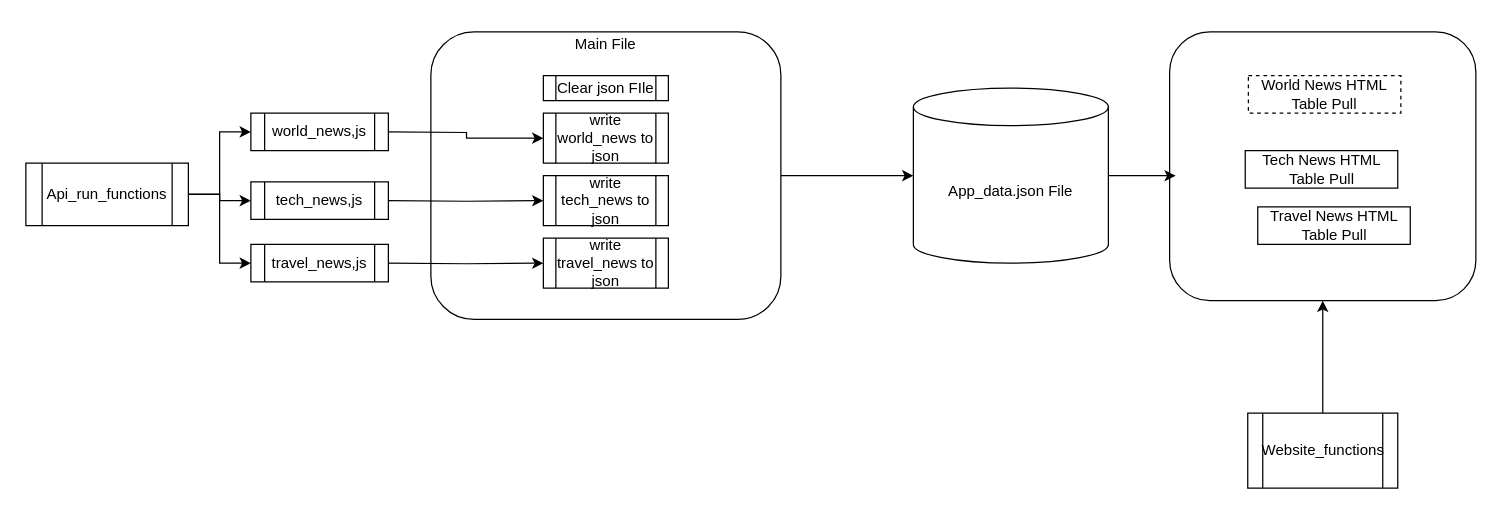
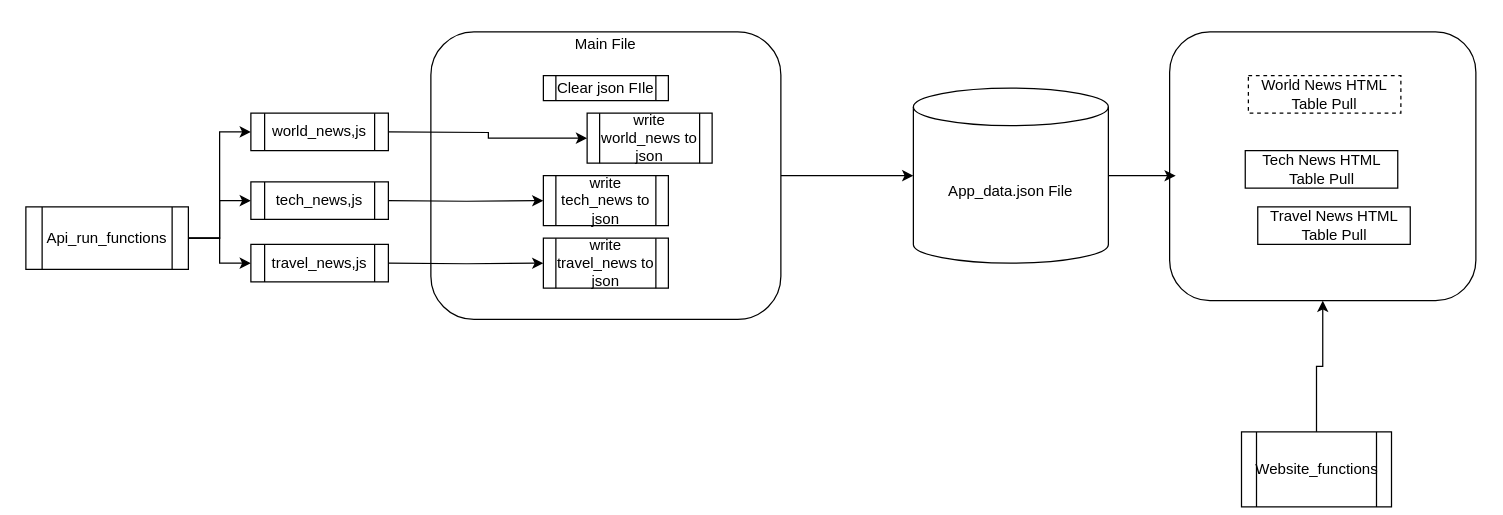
node "write world_news to json": moved (606, 138) -> (649, 138)
node "Api_run_functions": moved (107, 194) -> (107, 238)
node "Website_functions": moved (1323, 451) -> (1316, 469)
